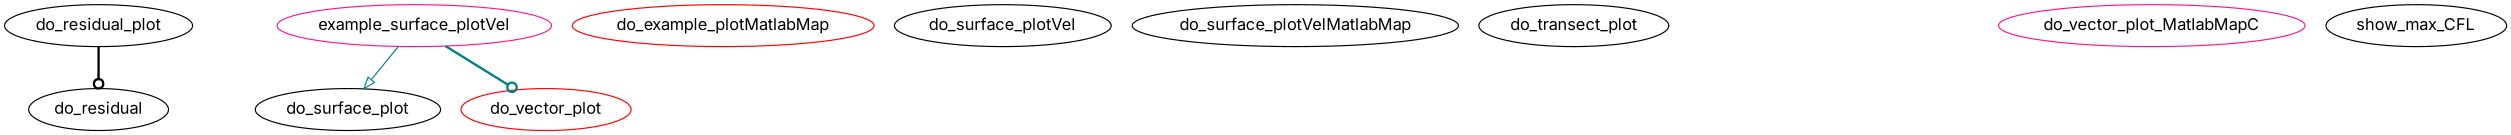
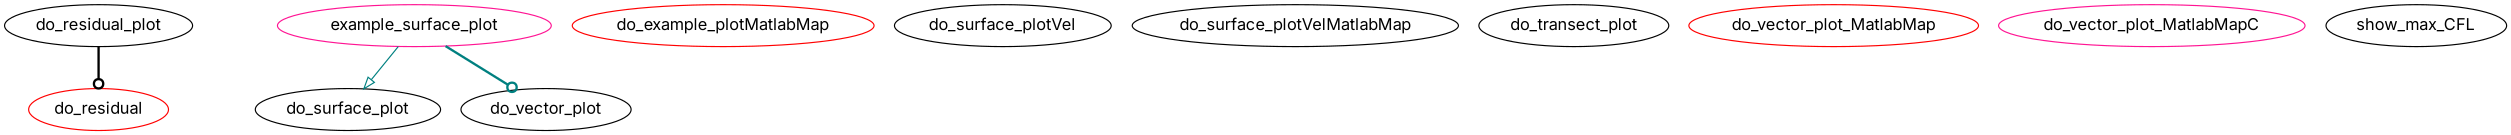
node "example_surface_plotVel": label "example_surface_plotVel" -> "example_surface_plot"
node "do_vector_plot_MatlabMap": added
node "do_residual": color black -> red
node "do_vector_plot": color red -> black
